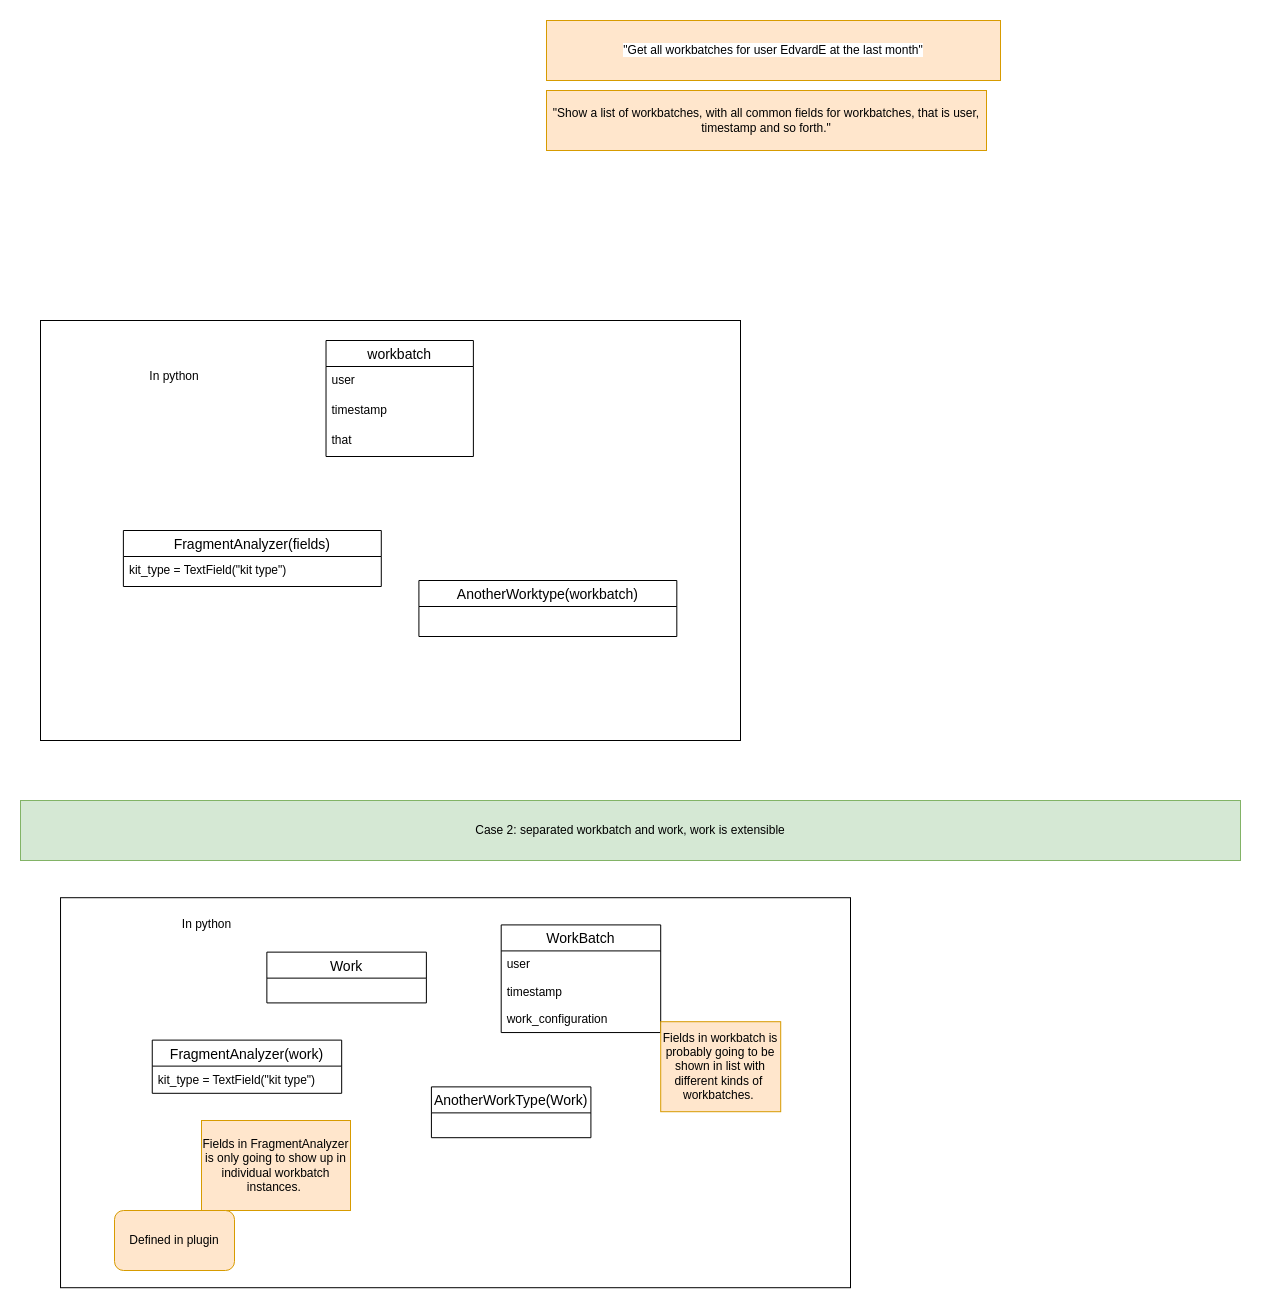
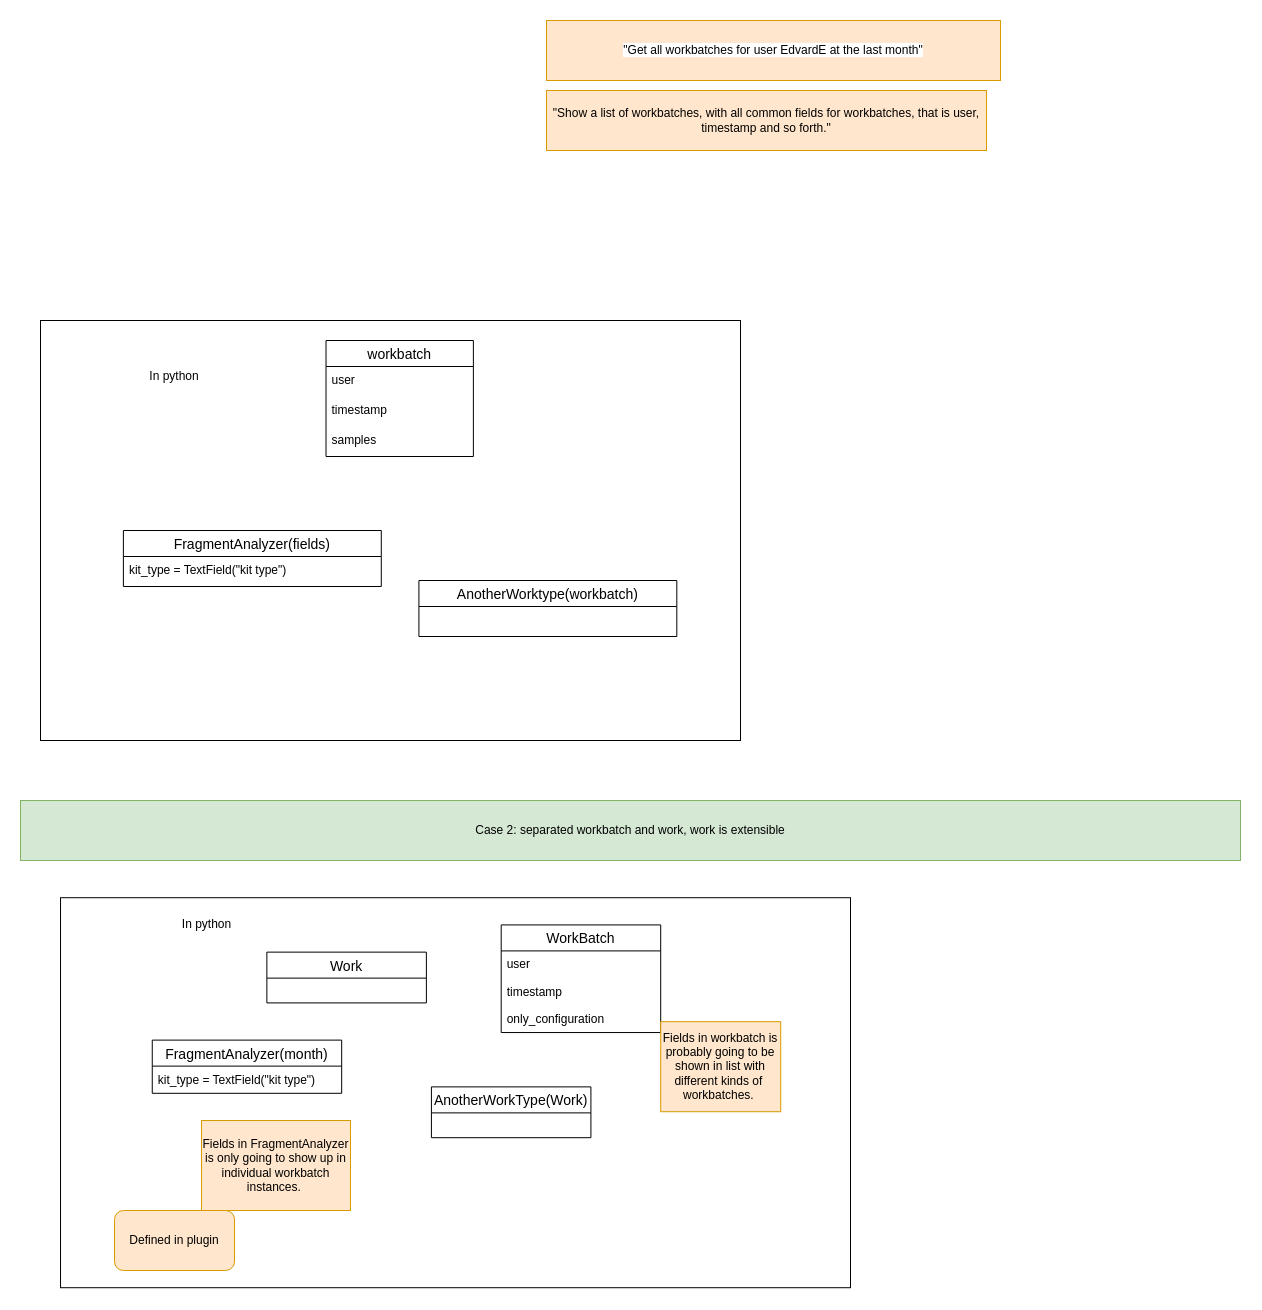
node "that": label "that" -> "samples"
node "work_configuration": label "work_configuration" -> "only_configuration"
node "FragmentAnalyzer(work)": label "FragmentAnalyzer(work)" -> "FragmentAnalyzer(month)"
